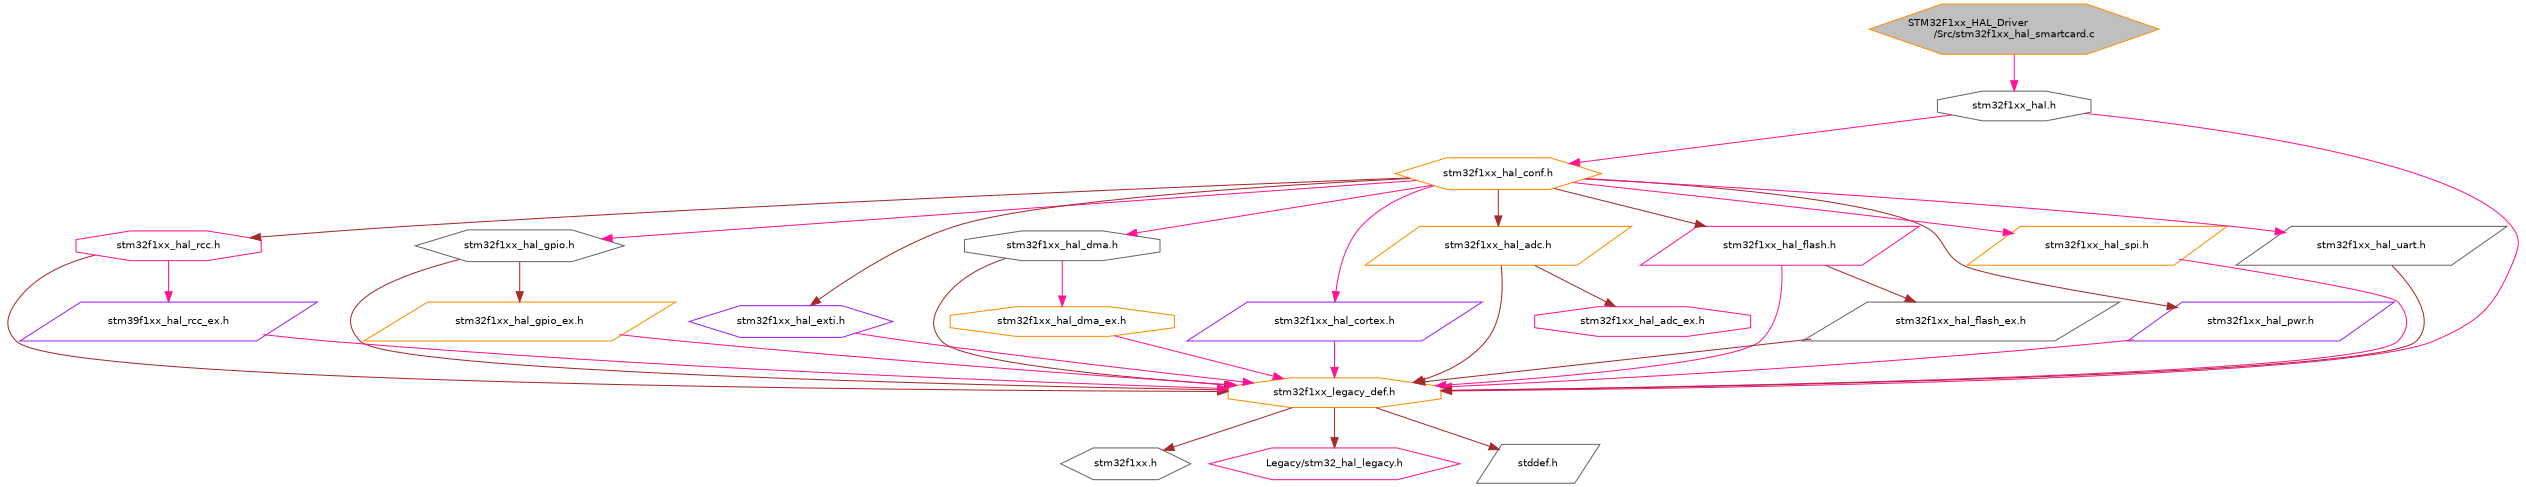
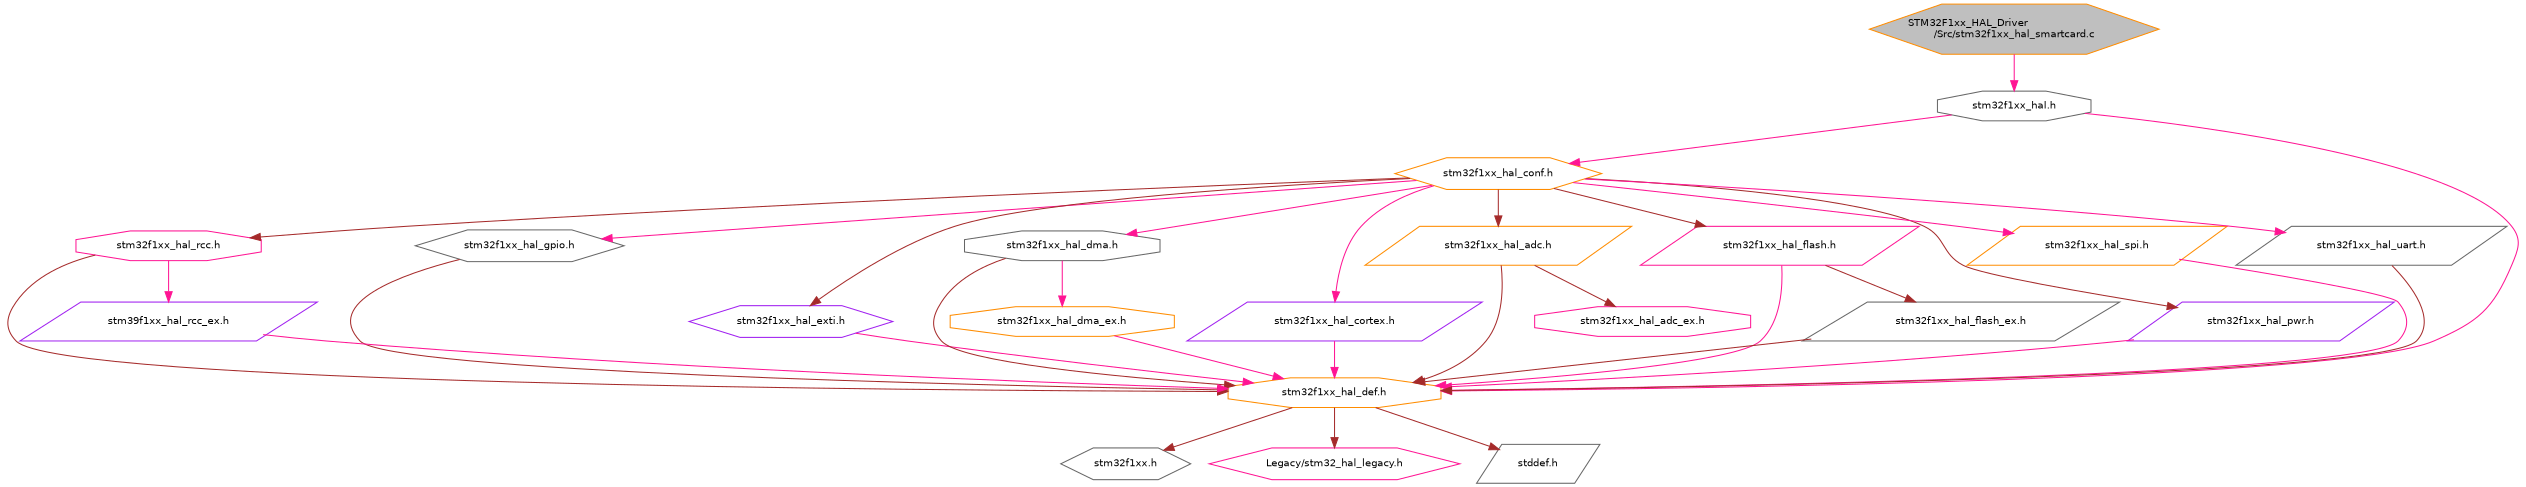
node "stm32f1xx_hal_gpio_ex.h": removed
node "stm32f1xx_legacy_def.h": label "stm32f1xx_legacy_def.h" -> "stm32f1xx_hal_def.h"
